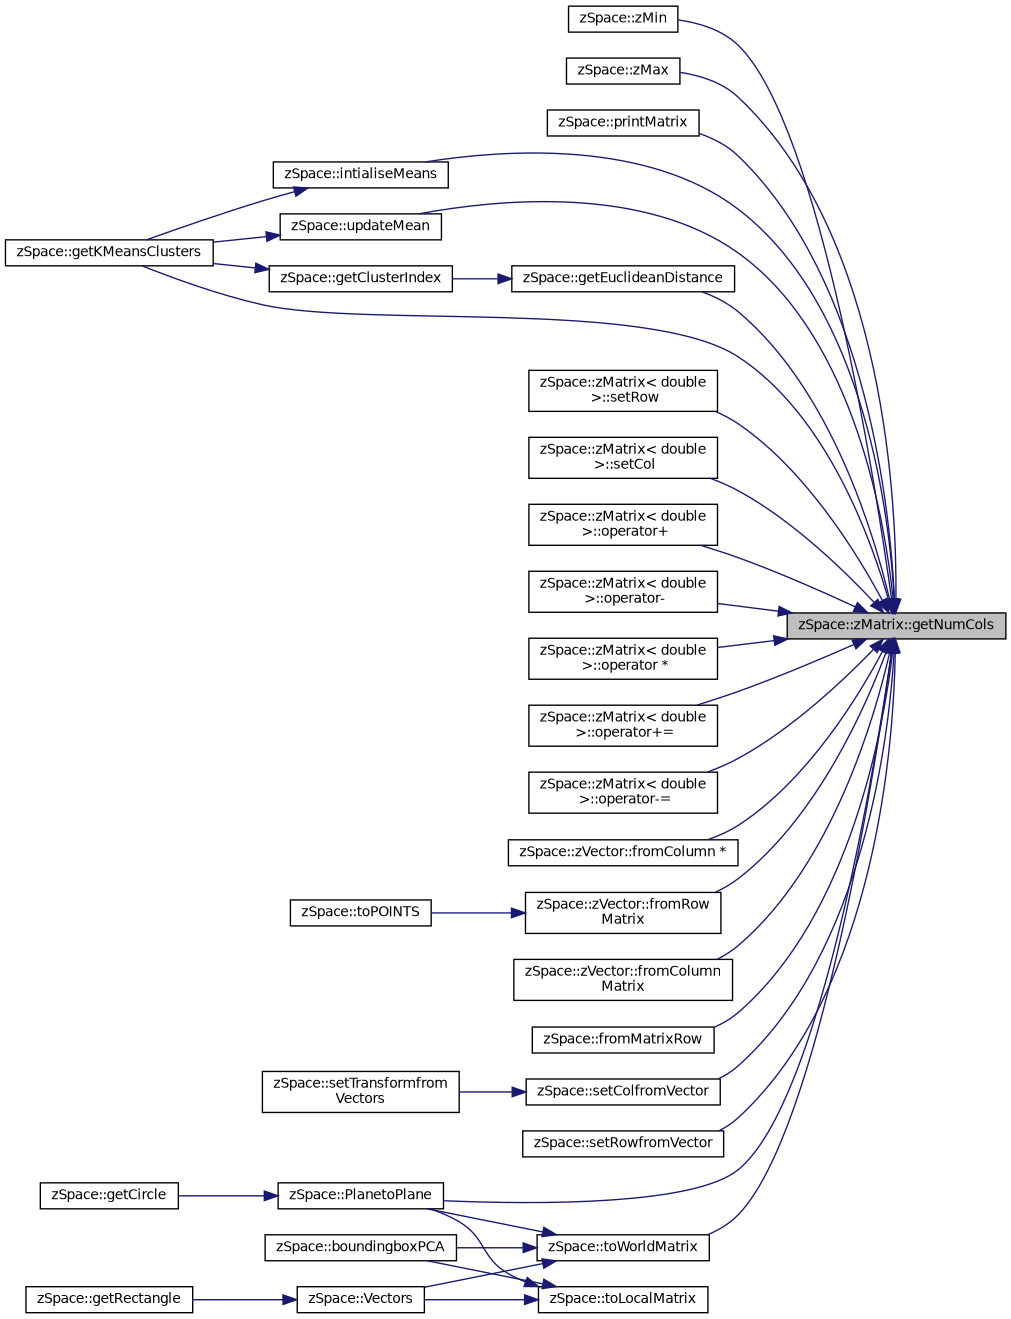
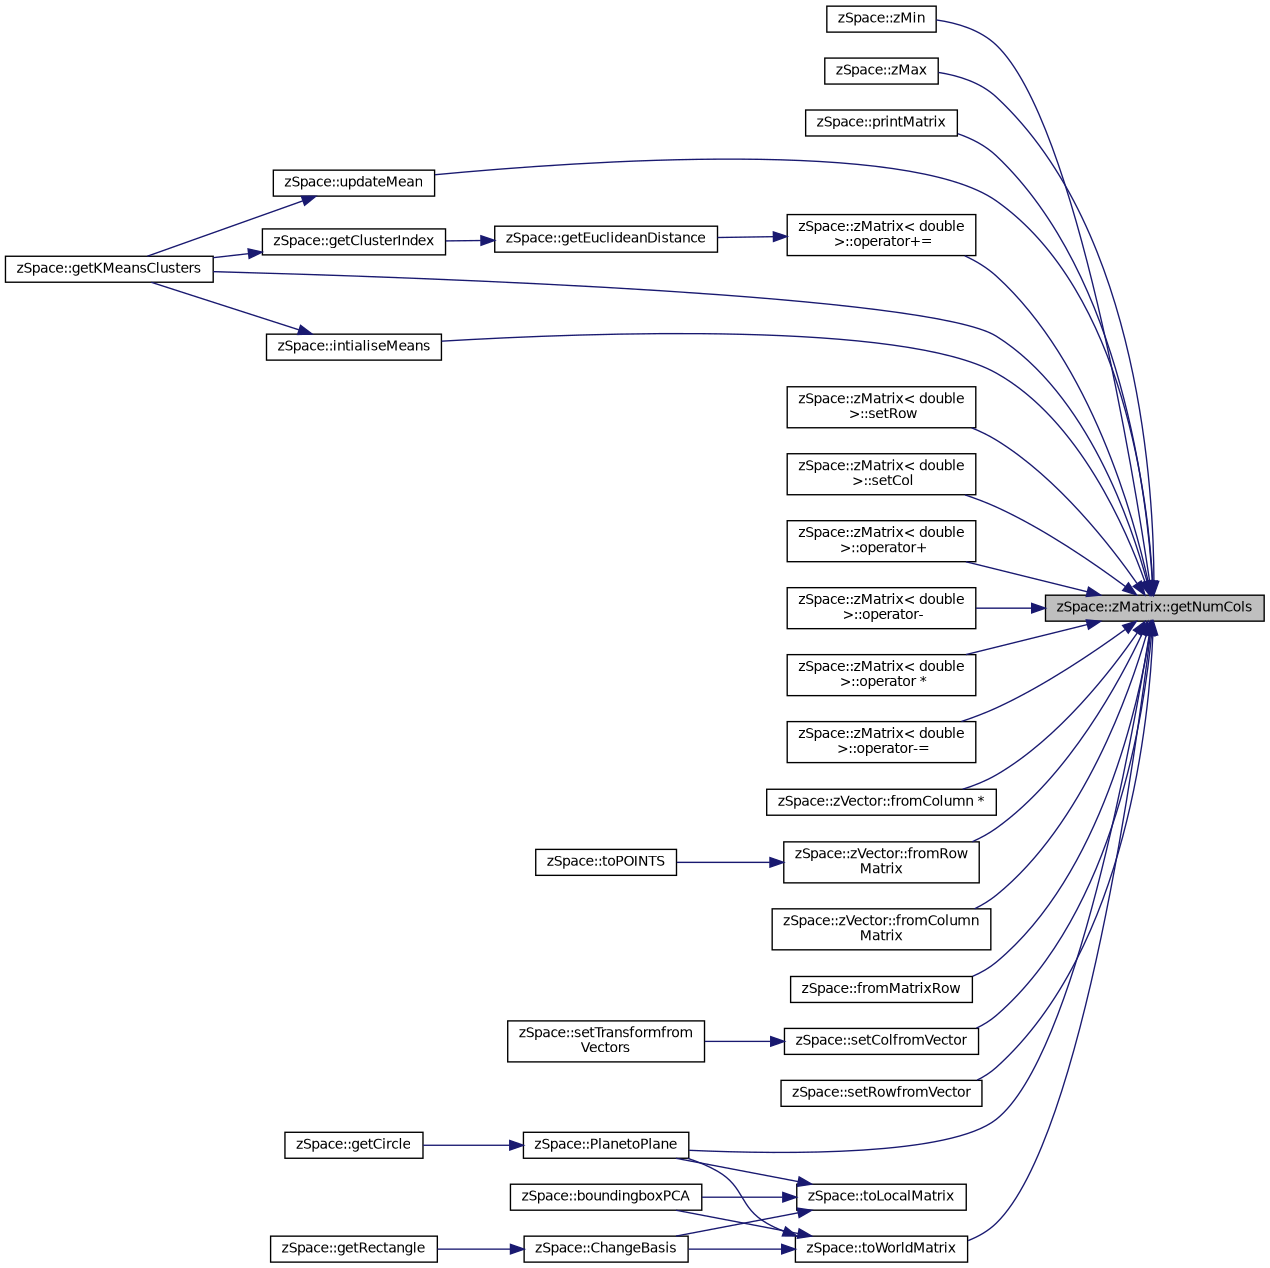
edge "zSpace::getEuclideanDistance" -> "zSpace::zMatrix::getNumCols": now "zSpace::getEuclideanDistance" -> "zSpace::zMatrix< double >::operator+="
node "zSpace::Vectors": label "zSpace::Vectors" -> "zSpace::ChangeBasis"
